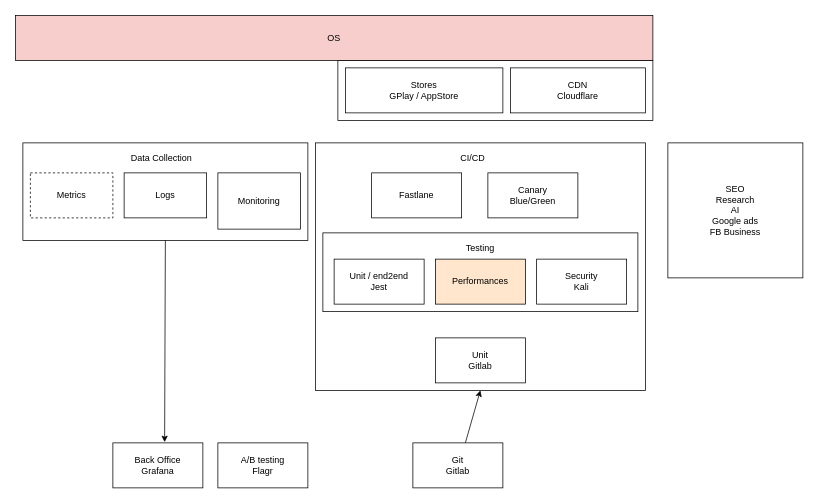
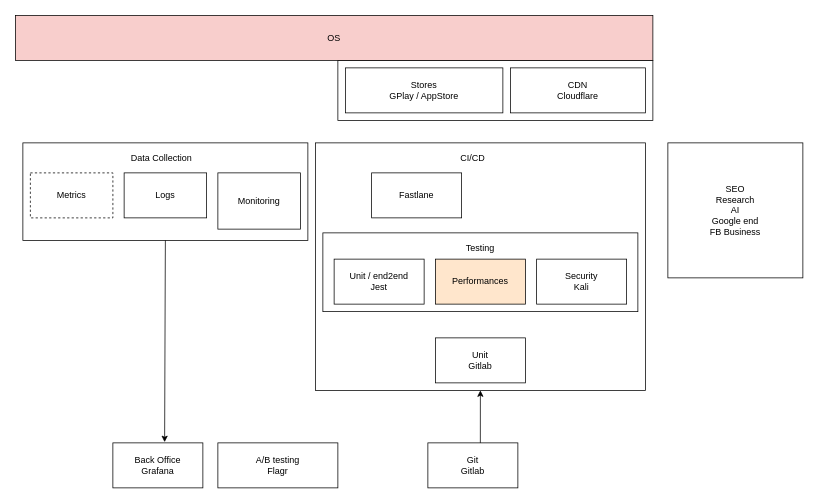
node "Canary Blue/Green": removed
node "SEO Research AI Google ads FB Business": label "SEO Research AI Google ads FB Business" -> "SEO Research AI Google end FB Business"
node "A/B testing Flagr": size 90x45 -> 120x45
node "Git Gitlab": moved (458, 465) -> (473, 465)
